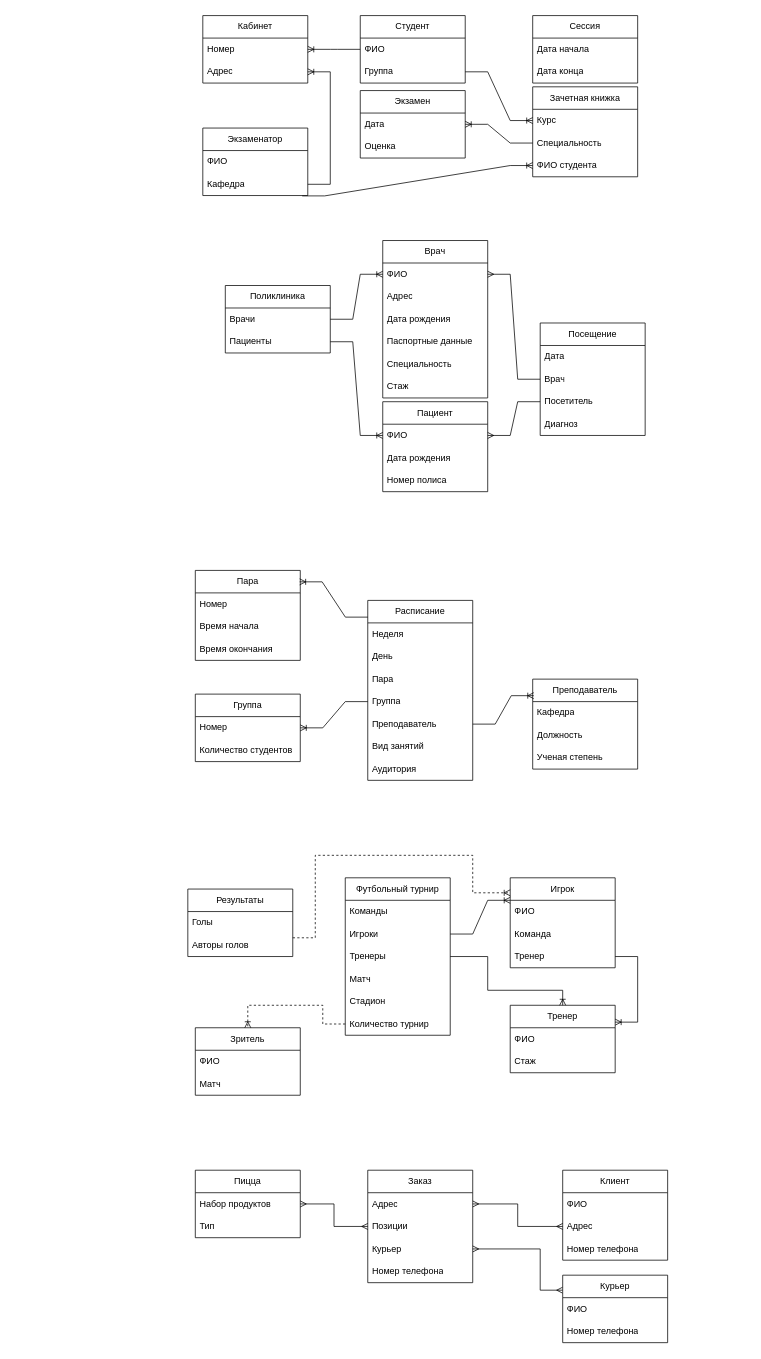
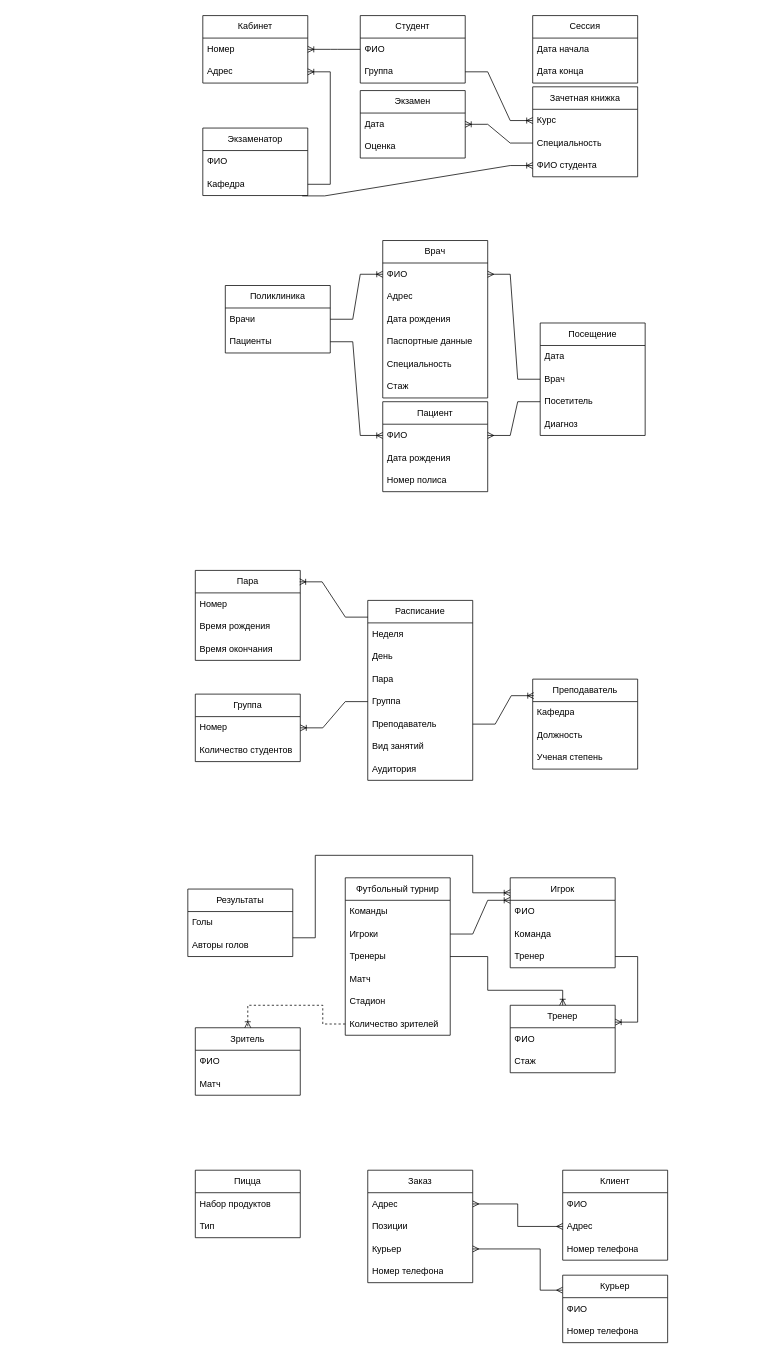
node "Время начала": label "Время начала" -> "Время рождения"
edge "Авторы голов" -> "Игрок": style dashed -> solid
node "Количество турнир": label "Количество турнир" -> "Количество зрителей"
edge "Набор продуктов" -- "Позиции": removed
